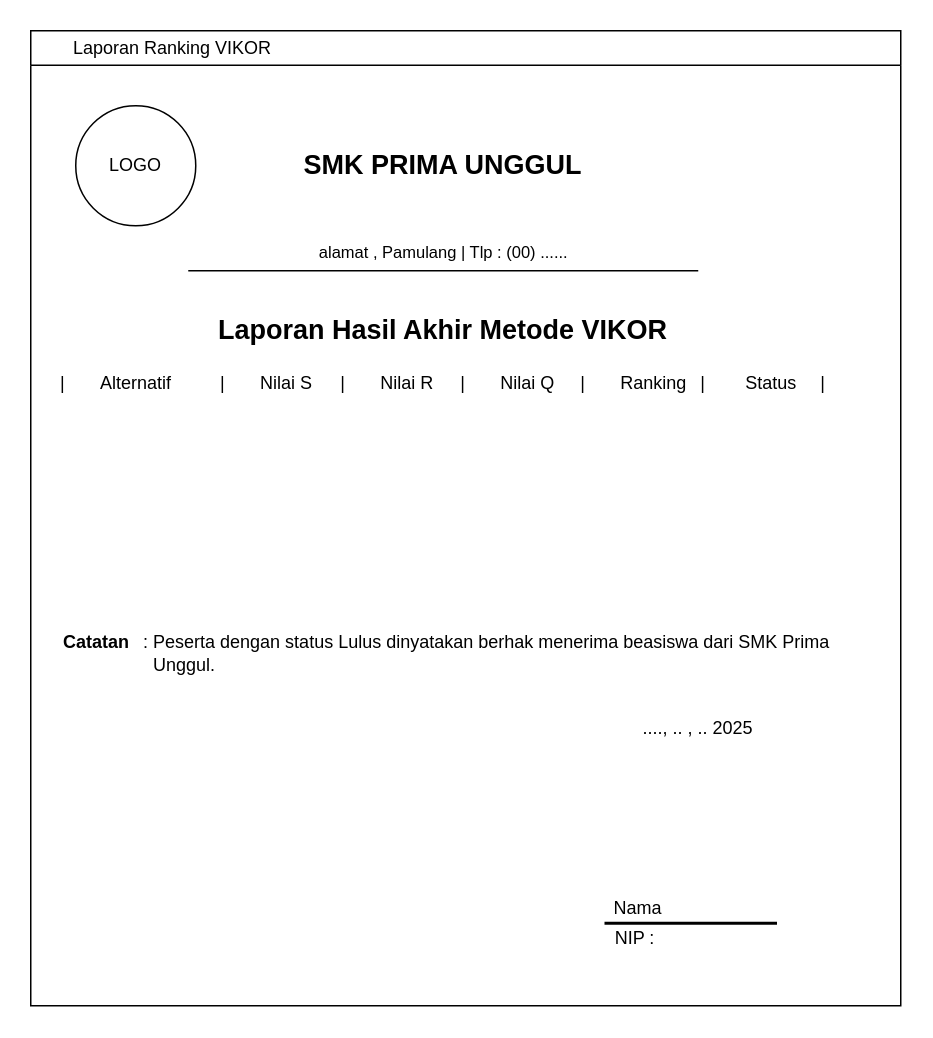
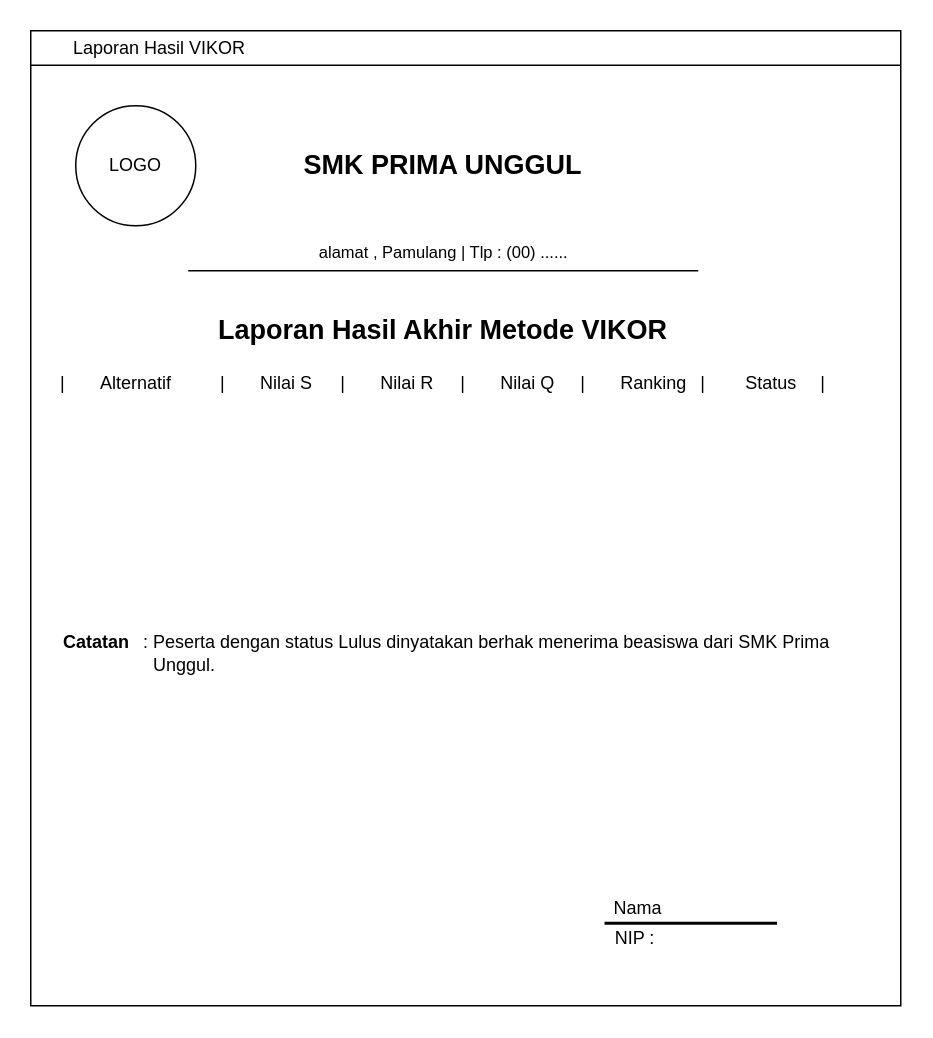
node "Laporan Ranking VIKOR": label "Laporan Ranking VIKOR" -> "Laporan Hasil VIKOR"
node "...., .. , .. 2025": removed
